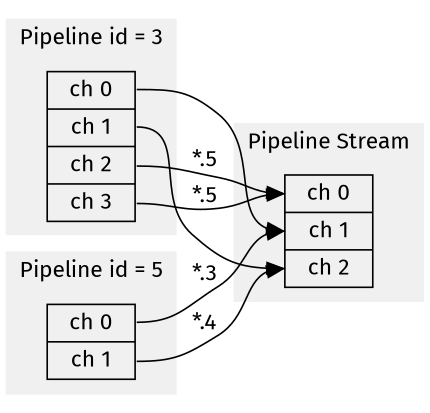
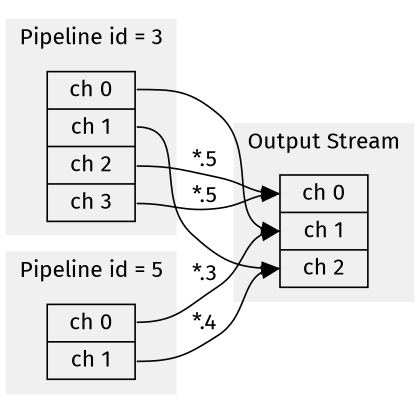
cluster "Pipeline Stream": label "Pipeline Stream" -> "Output Stream"
